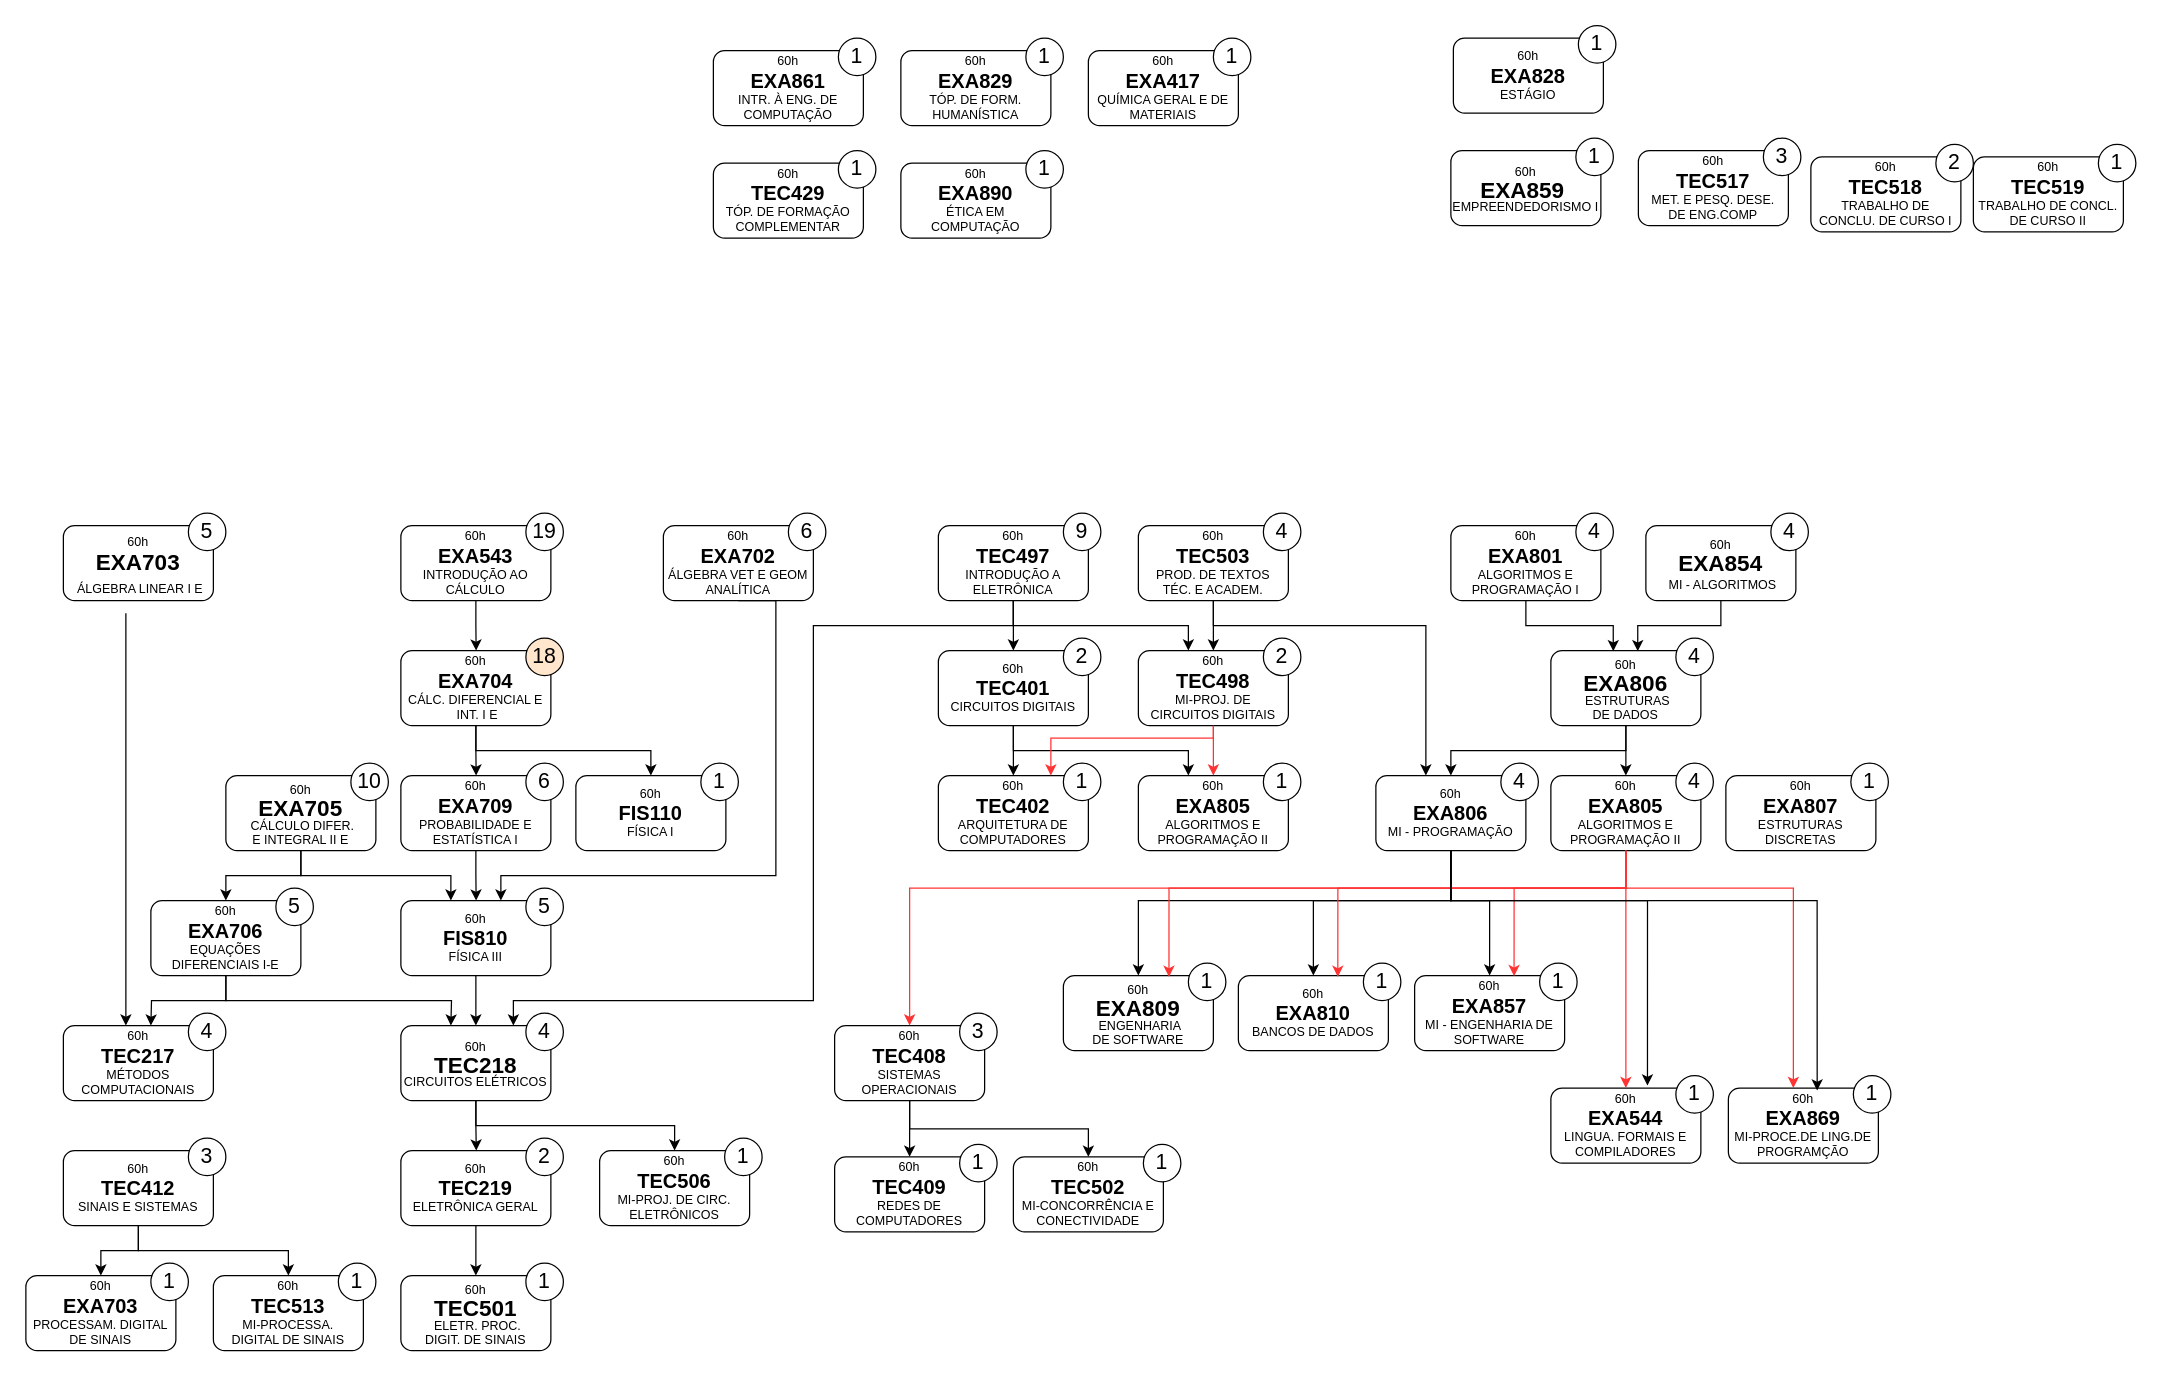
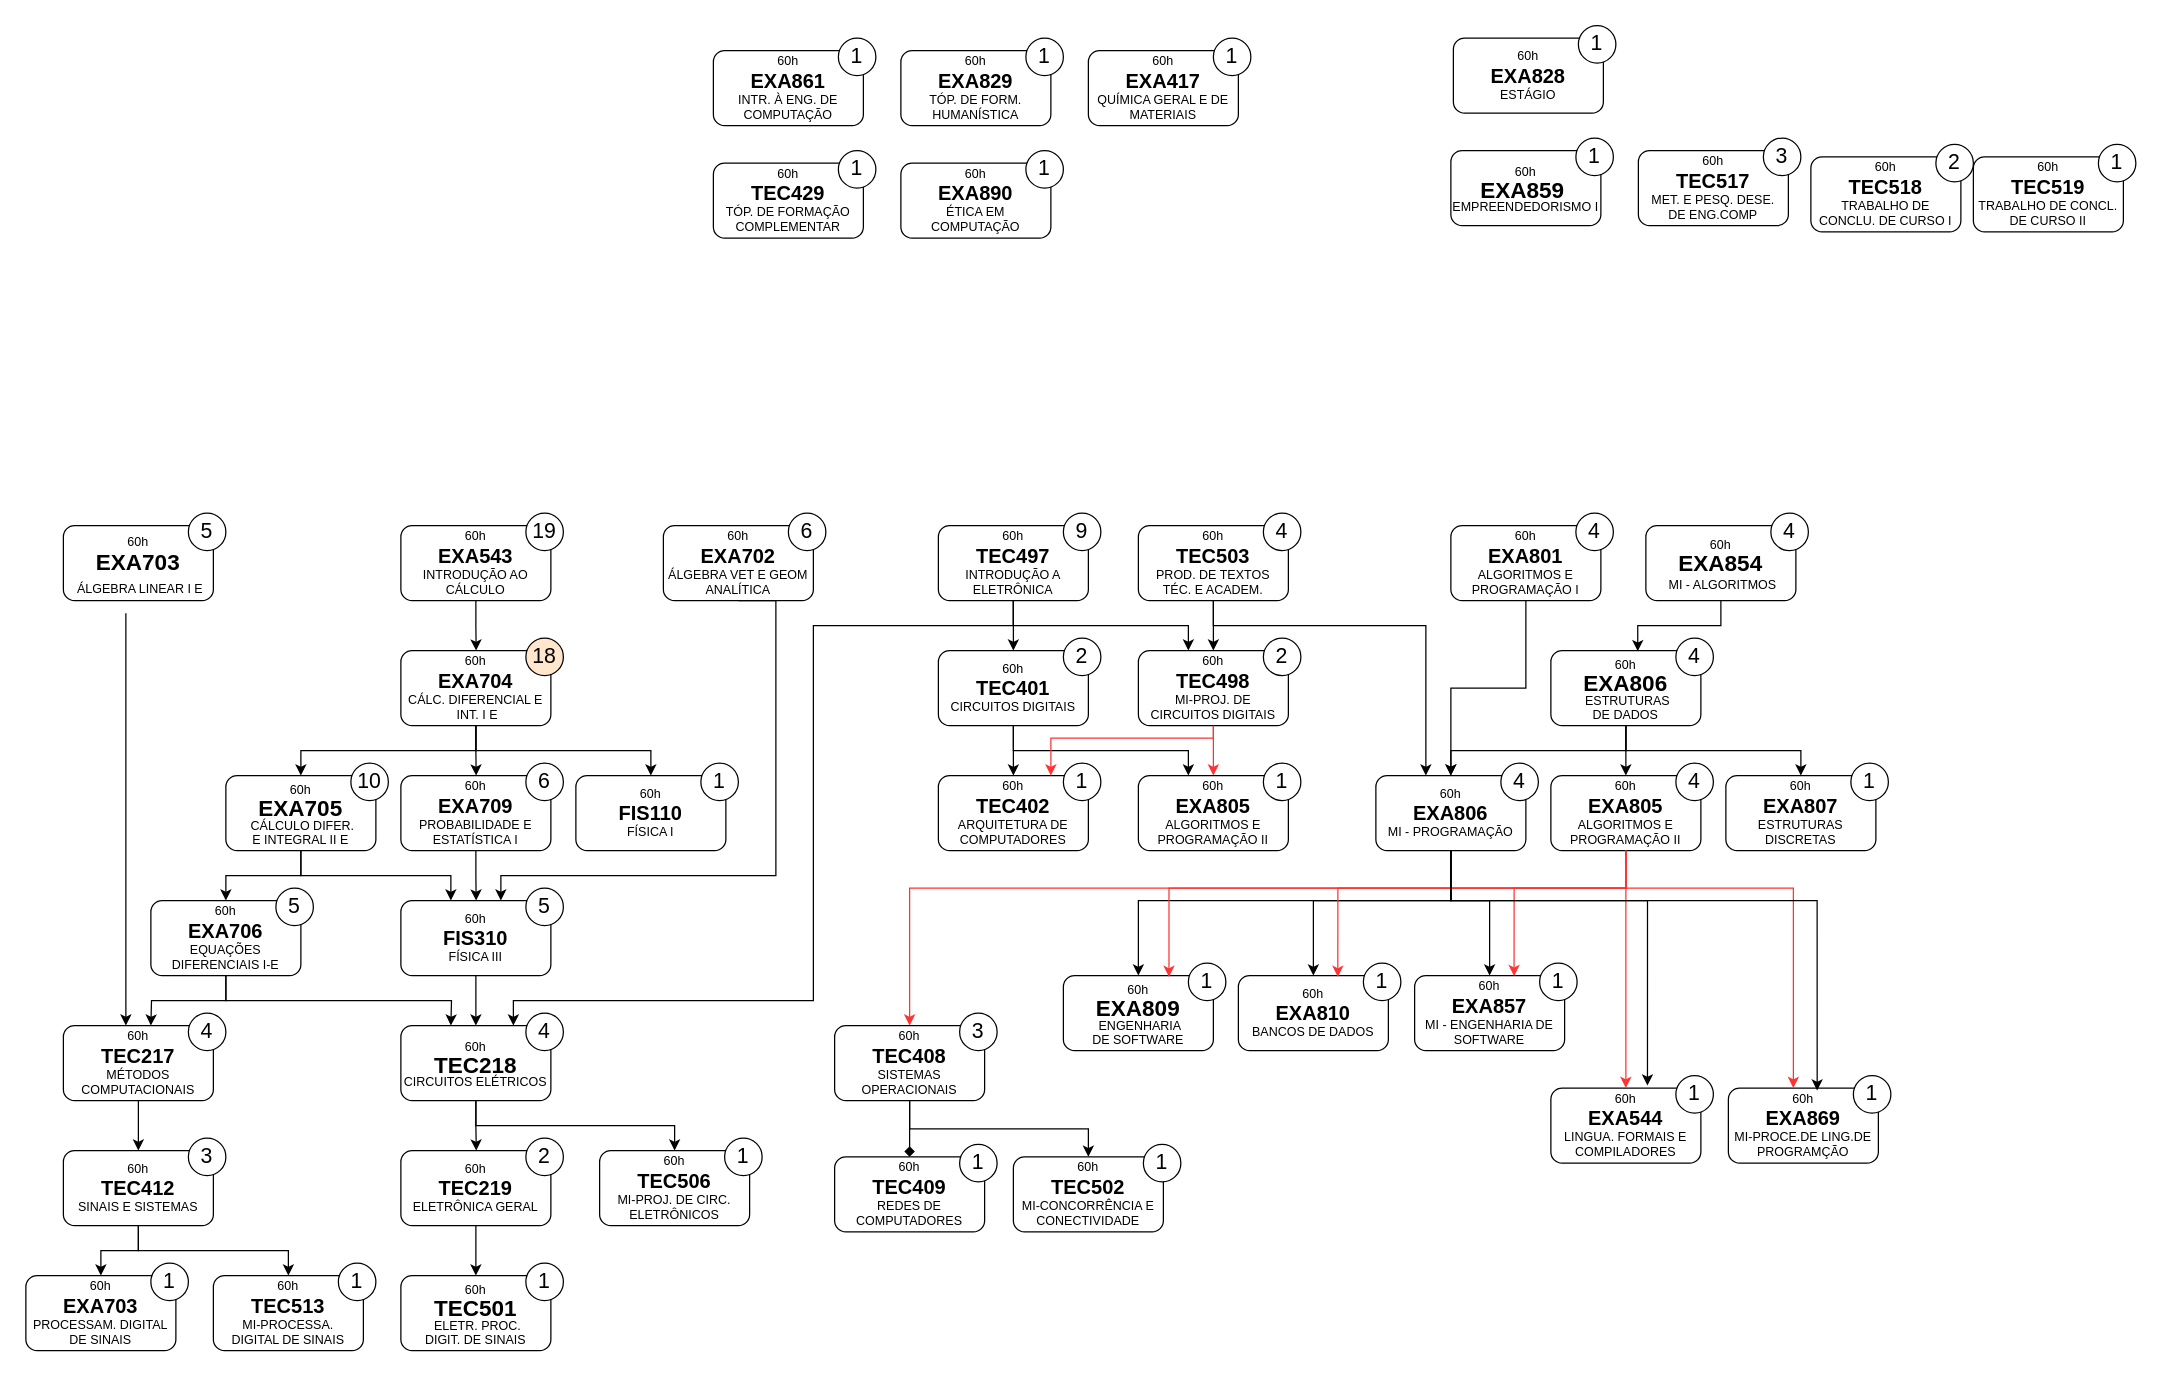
edge "60h EXA801 ALGORITMOS E PROGRAMAÇÃO I" -> "60h EXA806 ESTRUTURAS DE DADOS": now "60h EXA801 ALGORITMOS E PROGRAMAÇÃO I" -> "60h EXA806 MI - PROGRAMAÇÃO"
edge "60h EXA704 CÁLC. DIFERENCIAL E INT. I E" -> "60h EXA705 CÁLCULO DIFER. E INTEGRAL II E": added
edge "60h EXA806 ESTRUTURAS DE DADOS" -> "60h EXA807 ESTRUTURAS DISCRETAS": added
node "60h FIS810 FÍSICA III": label "60h FIS810 FÍSICA III" -> "60h FIS310 FÍSICA III"
edge "60h TEC217 MÉTODOS COMPUTACIONAIS" -> "60h TEC412 SINAIS E SISTEMAS": added
edge "60h TEC408 SISTEMAS OPERACIONAIS" -> "60h TEC409 REDES DE COMPUTADORES": arrowhead classic -> diamond
